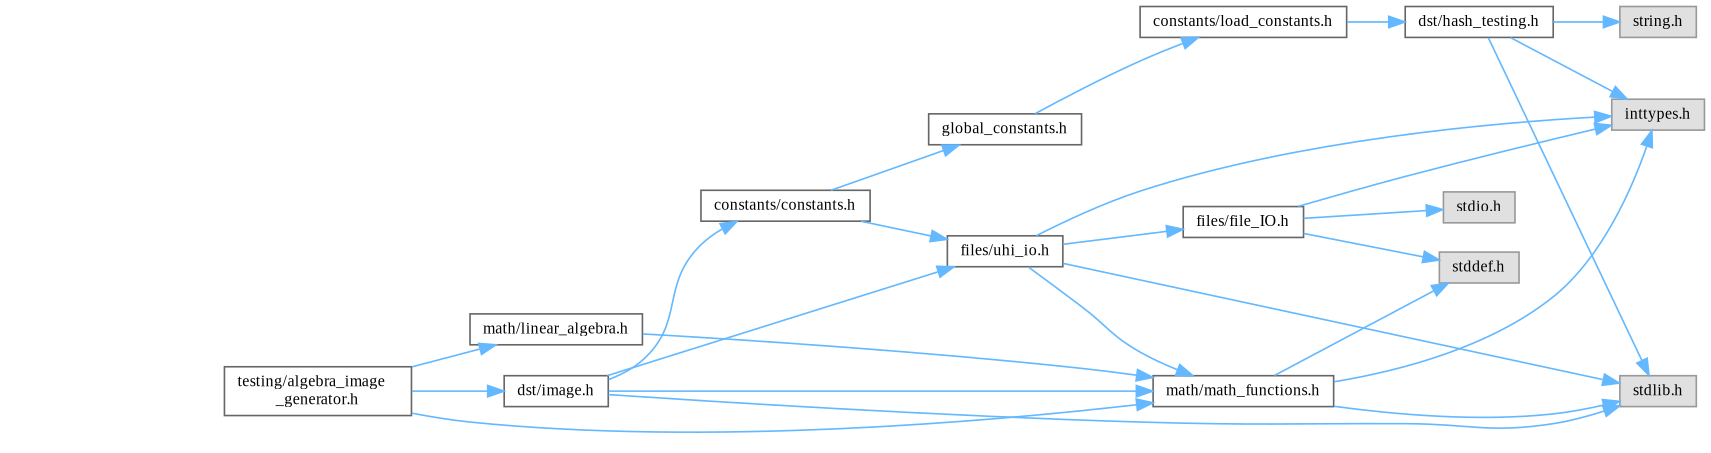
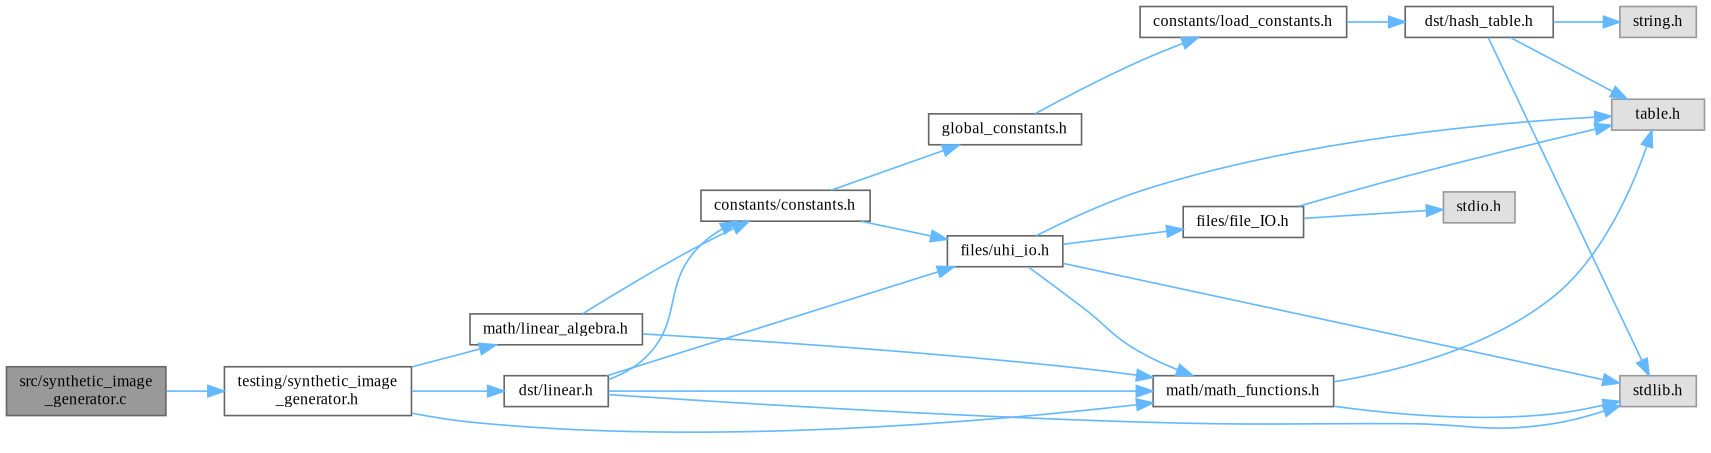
node "dst/hash_testing.h": label "dst/hash_testing.h" -> "dst/hash_table.h"
node "inttypes.h": label "inttypes.h" -> "table.h"
node "stddef.h": removed
edge "math/linear_algebra.h" -> "constants/constants.h": added
node "src/synthetic_image _generator.c": added
node "testing/algebra_image _generator.h": label "testing/algebra_image _generator.h" -> "testing/synthetic_image _generator.h"
node "dst/image.h": label "dst/image.h" -> "dst/linear.h"
